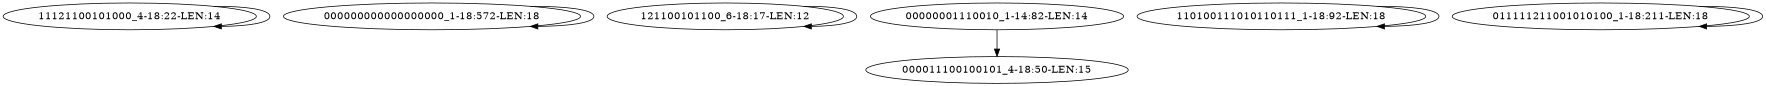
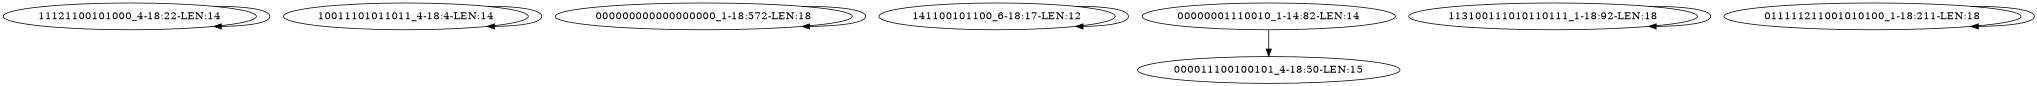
node "10011101011011_4-18:4-LEN:14": added
node "121100101100_6-18:17-LEN:12": label "121100101100_6-18:17-LEN:12" -> "141100101100_6-18:17-LEN:12"
node "110100111010110111_1-18:92-LEN:18": label "110100111010110111_1-18:92-LEN:18" -> "113100111010110111_1-18:92-LEN:18"
